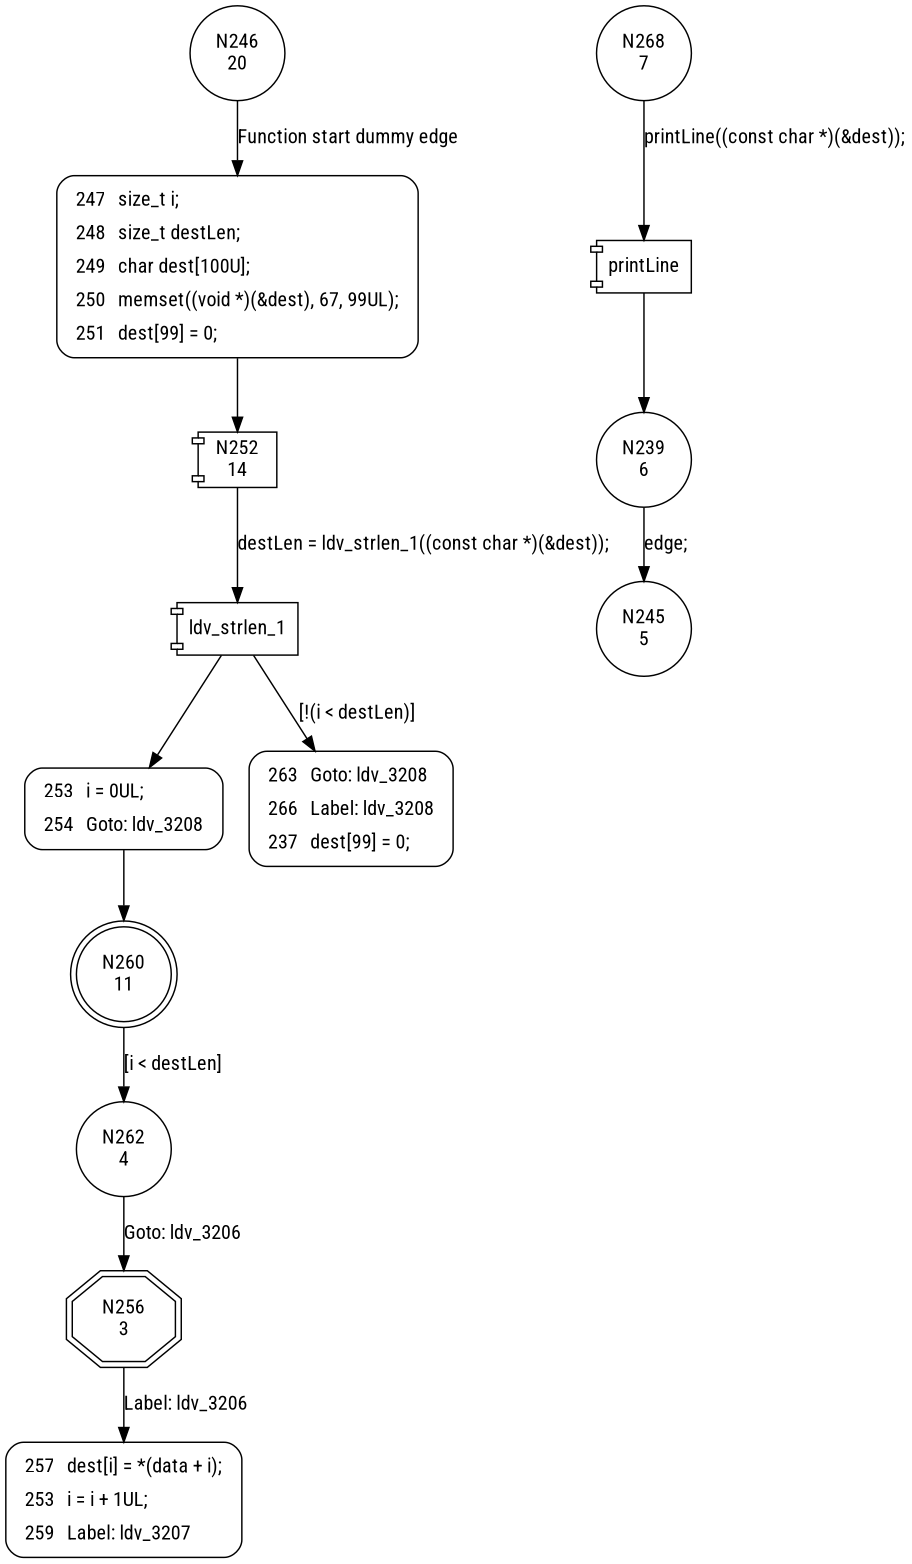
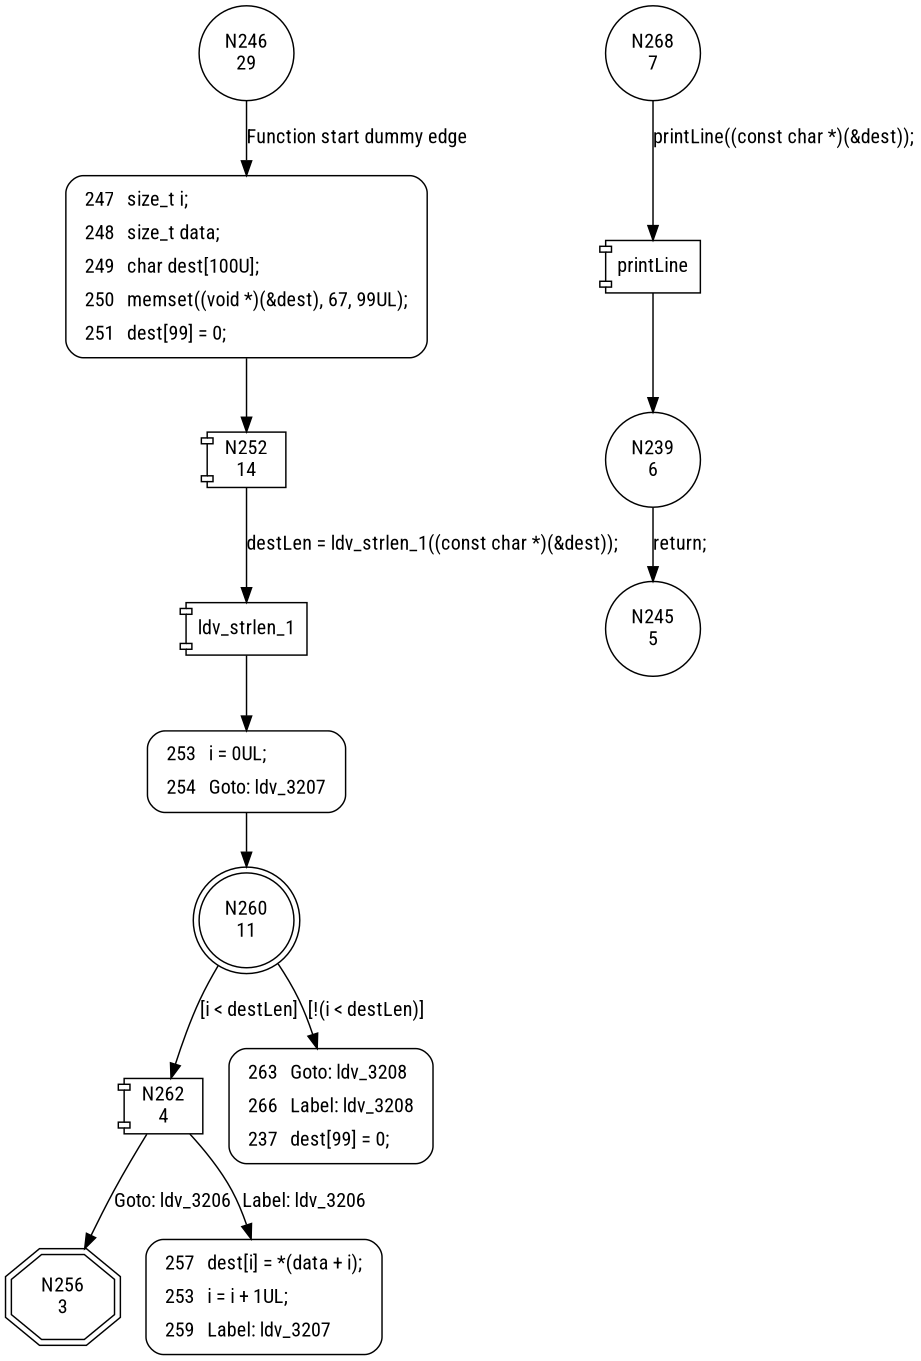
node "N246 20": label "N246 20" -> "N246 29"
node "247": text "size_t destLen;" -> "size_t data;"
edge "N239 6" -> "N245 5": label "edge;" -> "return;"
edge "ldv_strlen_1" -> "263": now "N260 11" -> "263"
node "253": text "Goto: ldv_3208" -> "Goto: ldv_3207"
node "N262 4": shape circle -> component
edge "N256 3" -> "257": now "N262 4" -> "257"
